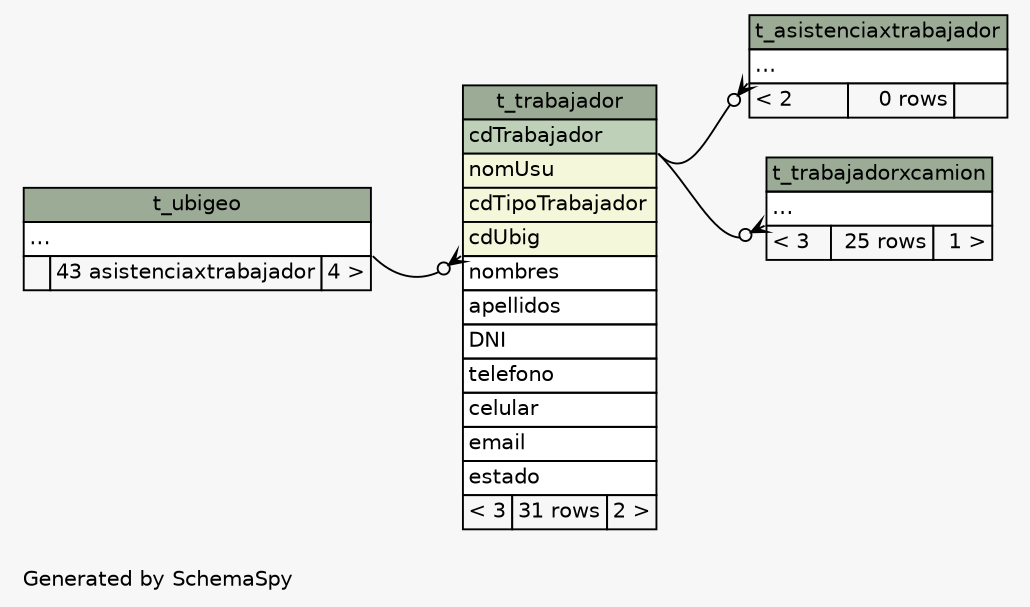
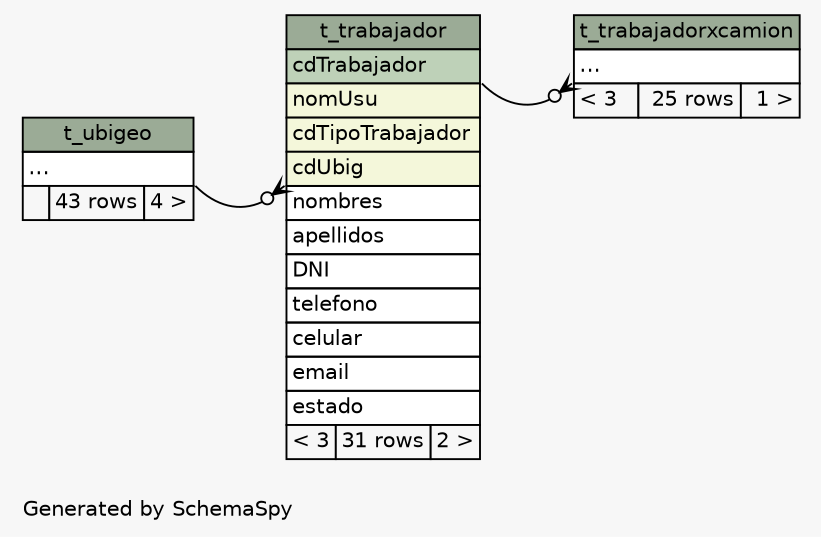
node "t_asistenciaxtrabajador": removed
node "t_ubigeo": text "43 asistenciaxtrabajador" -> "43 rows"
